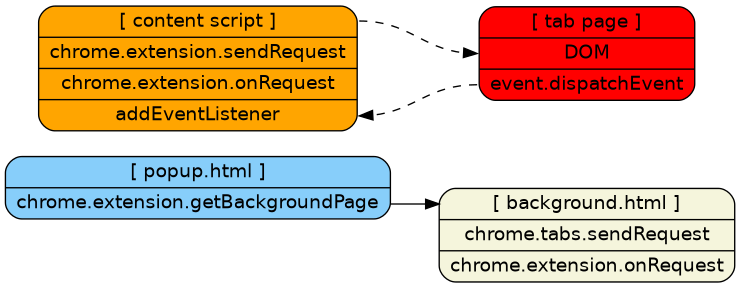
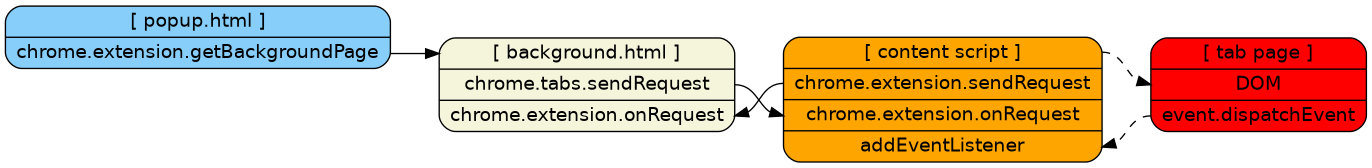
edge "[ background.html ]" -> "[ content script ]": added
edge "[ content script ]" -> "[ background.html ]": added
